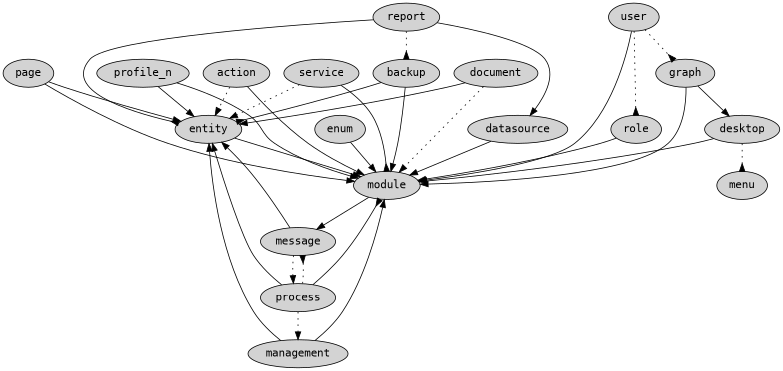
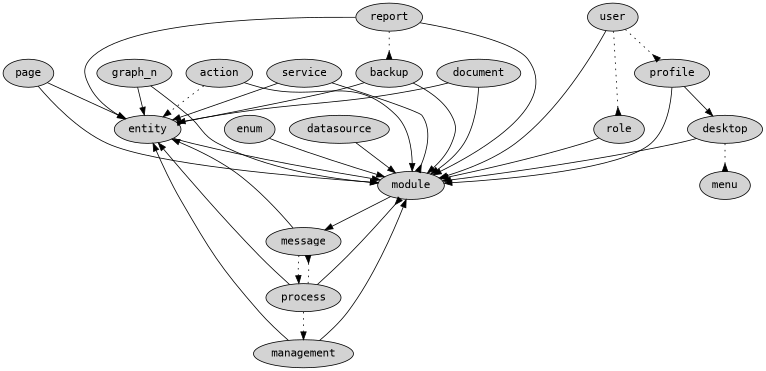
edge "report" -> "entity": arrowhead inv -> normal
edge "report" -> "datasource": now "report" -> "module"
node "profile_n": label "profile_n" -> "graph_n"
node "graph": label "graph" -> "profile"
edge "service" -> "entity": style dotted -> solid
edge "document" -> "module": style dotted -> solid
